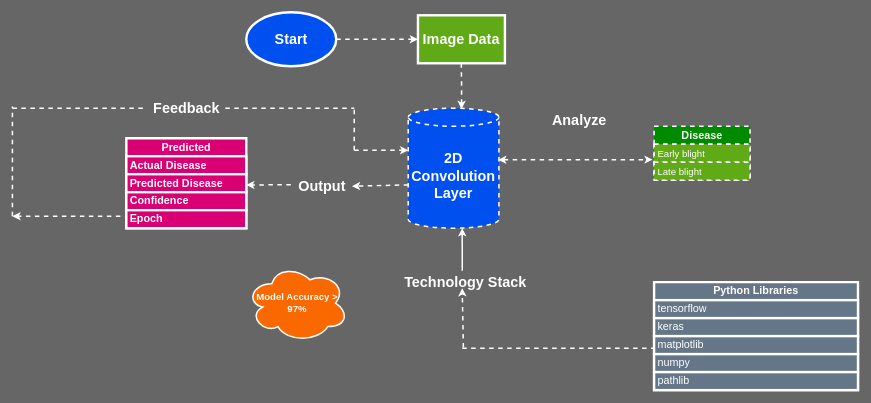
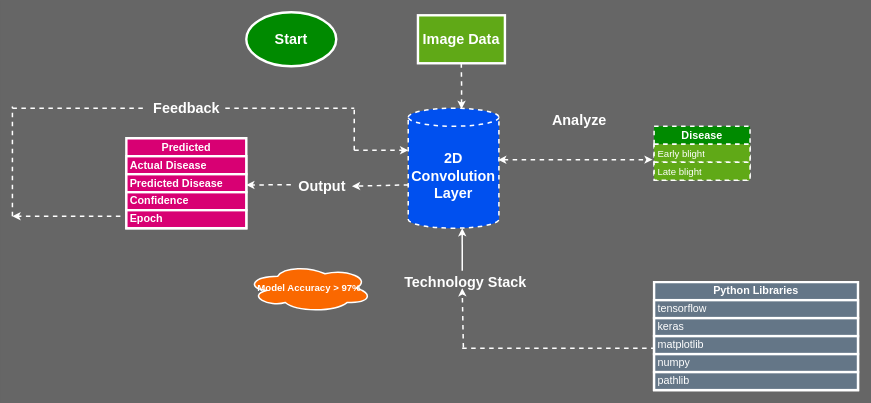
node "Start": fillcolor #0050ef -> #008a00
edge "Start" -> "Image Data": removed
node "Model Accuracy > 97%": size 102x78 -> 126x48
